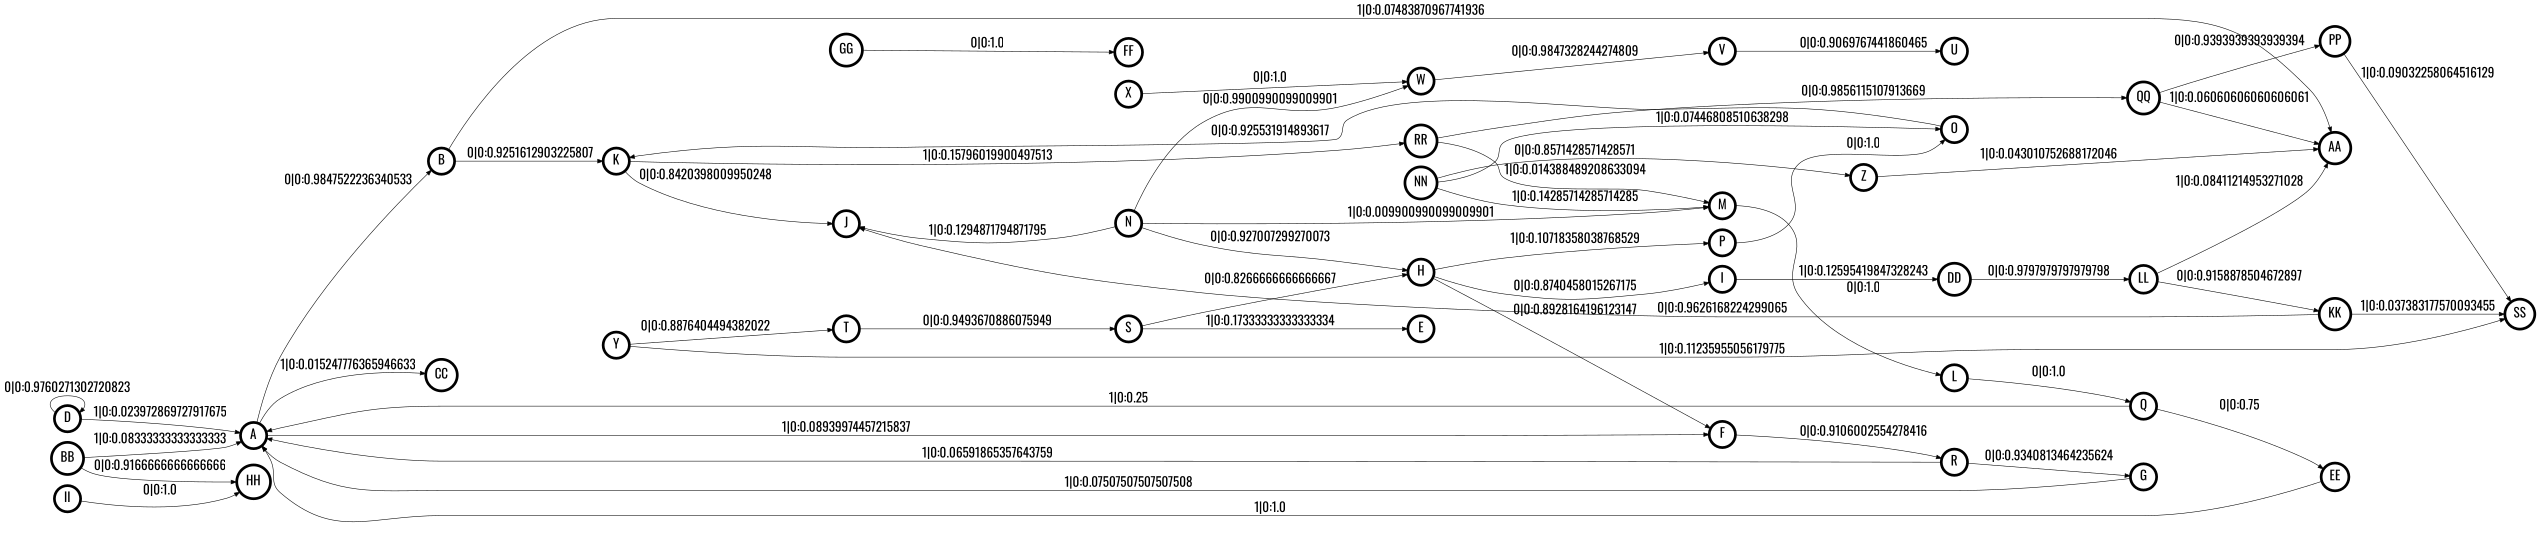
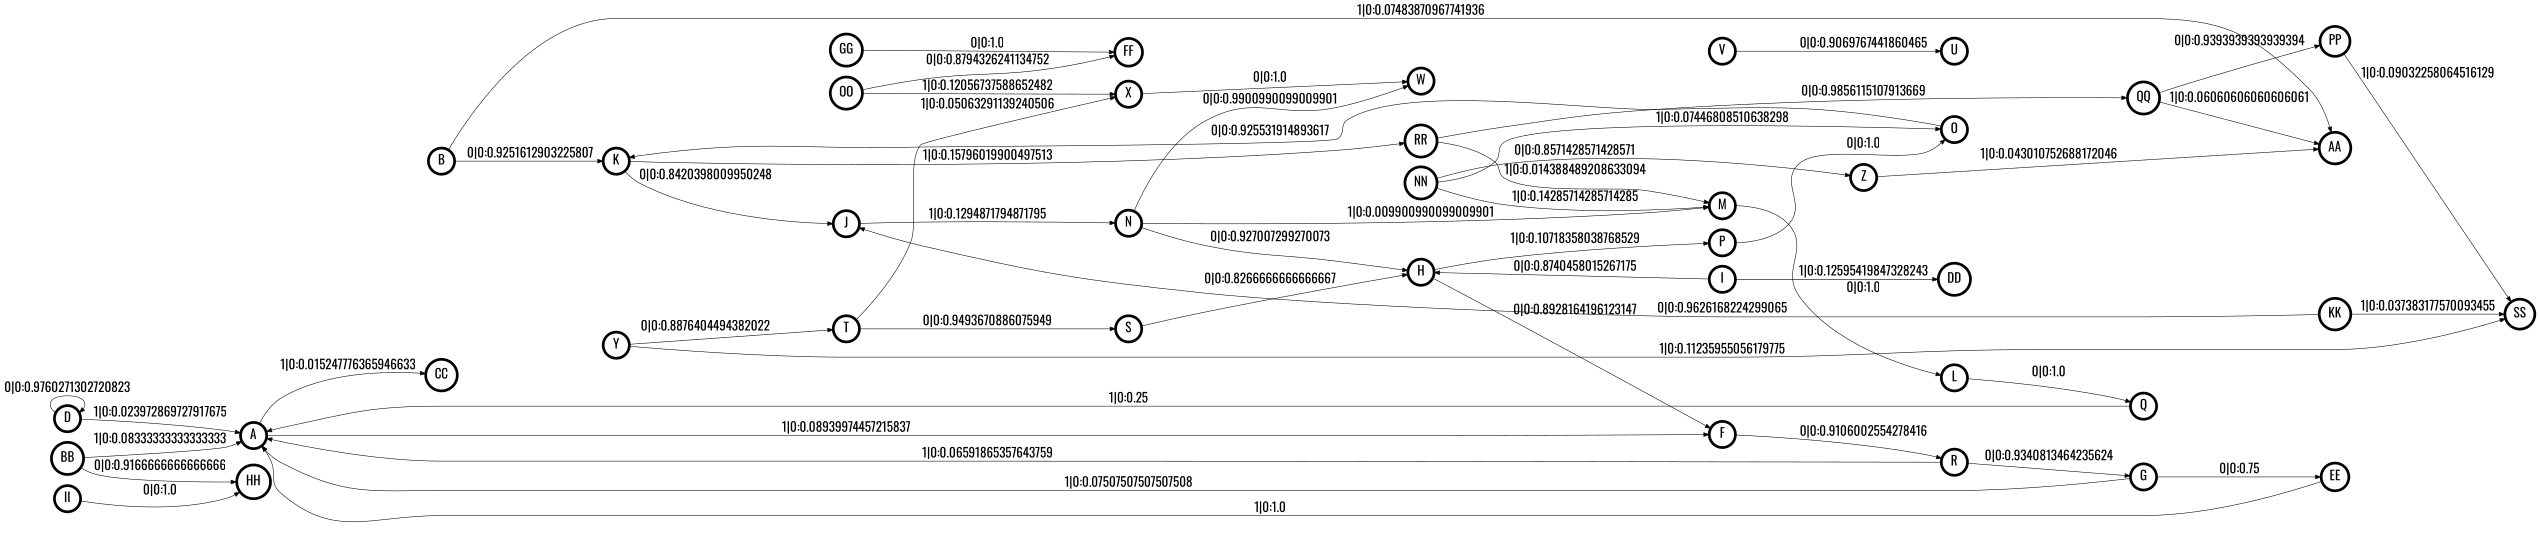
edge "W" -> "V": removed, label "0|0:0.9847328244274809"
node "OO": added
edge "T" -> "X": added, label "1|0:0.05063291139240506"
edge "N" -> "J": reversed
node "LL": removed
edge "A" -> "B": removed, label "0|0:0.9847522236340533"
edge "H" -> "I": reversed
node "E": removed
edge "Q" -> "EE": now "G" -> "EE"
